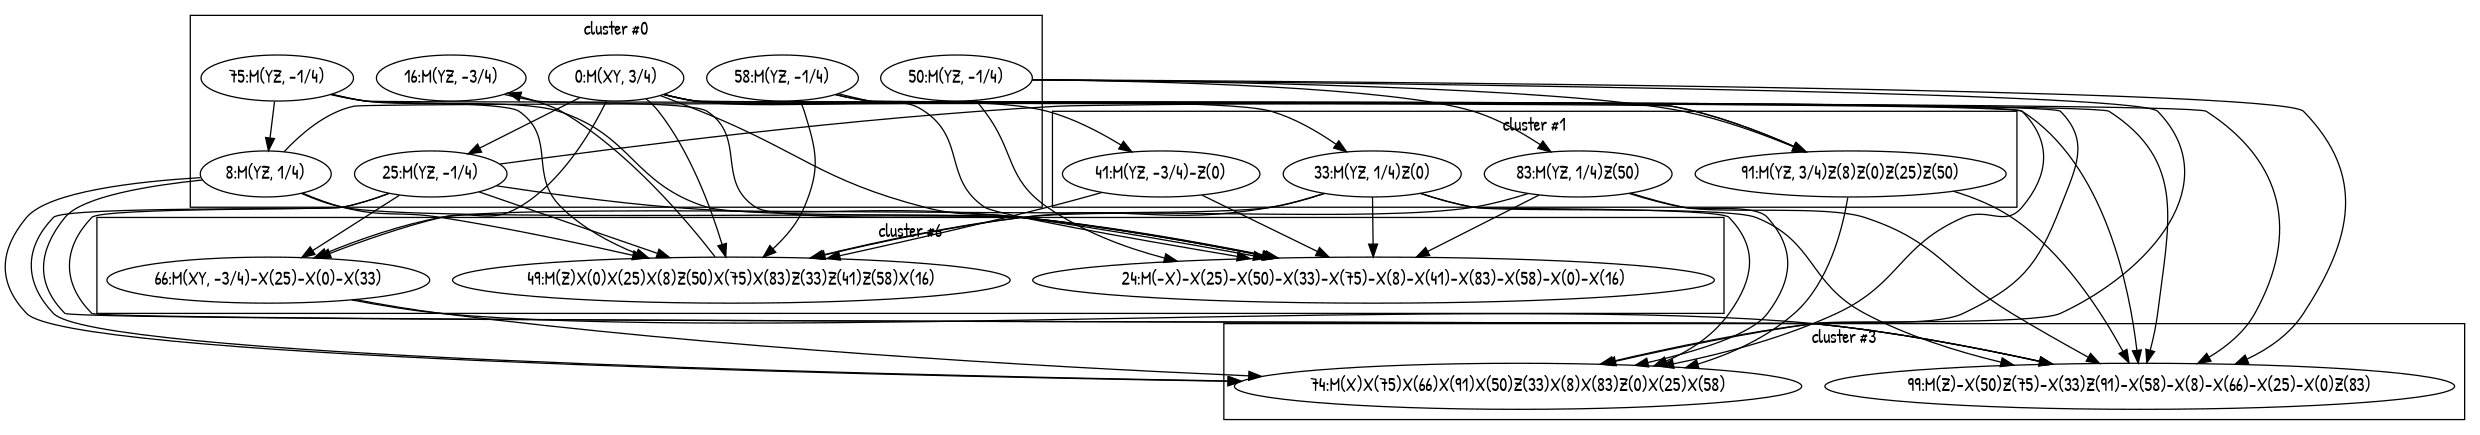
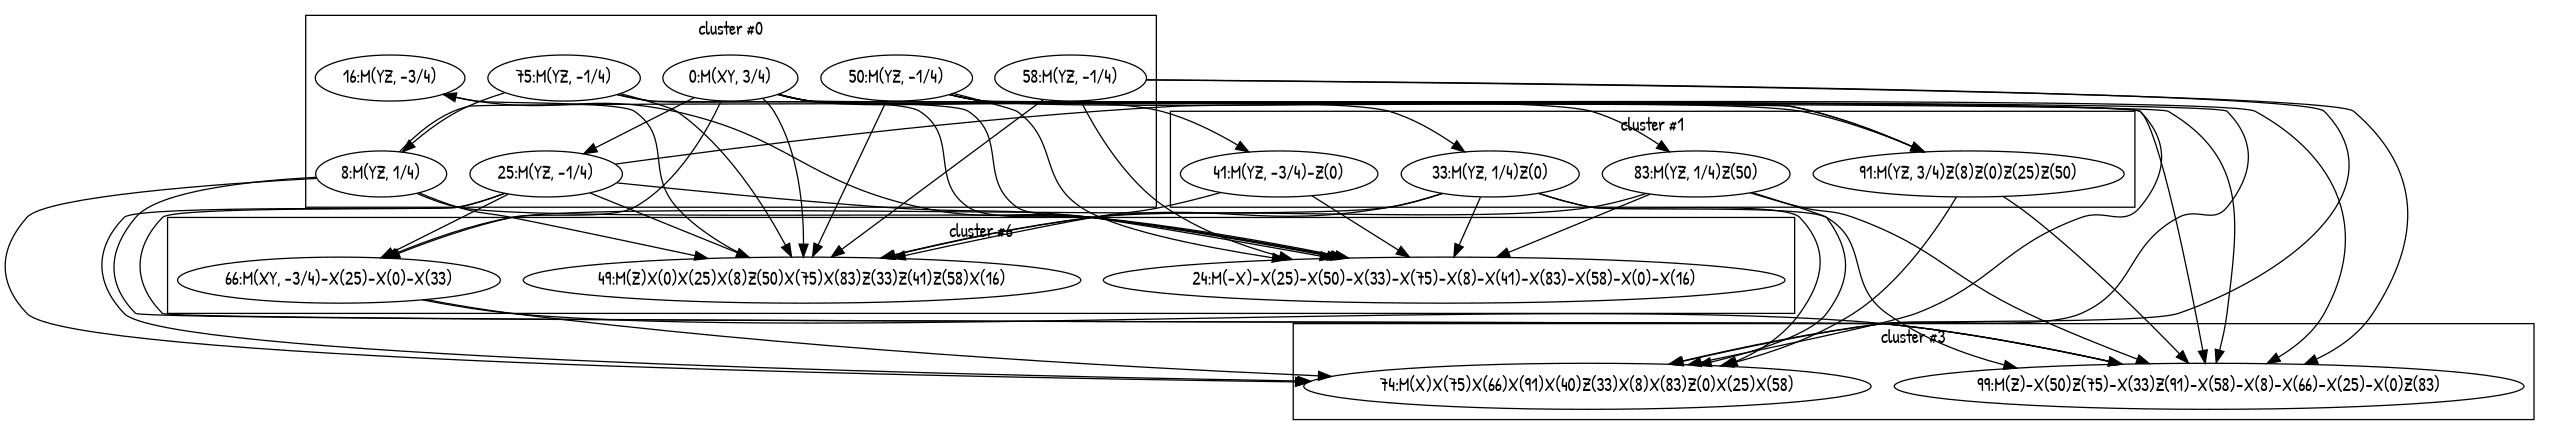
edge "50:M(YZ, -1/4)" -> "49:M(Z)X(0)X(25)X(8)Z(50)X(75)X(83)Z(33)Z(41)Z(58)X(16)": added
node "74:M(X)X(75)X(66)X(91)X(50)Z(33)X(8)X(83)Z(0)X(25)X(58)": label "74:M(X)X(75)X(66)X(91)X(50)Z(33)X(8)X(83)Z(0)X(25)X(58)" -> "74:M(X)X(75)X(66)X(91)X(40)Z(33)X(8)X(83)Z(0)X(25)X(58)"
